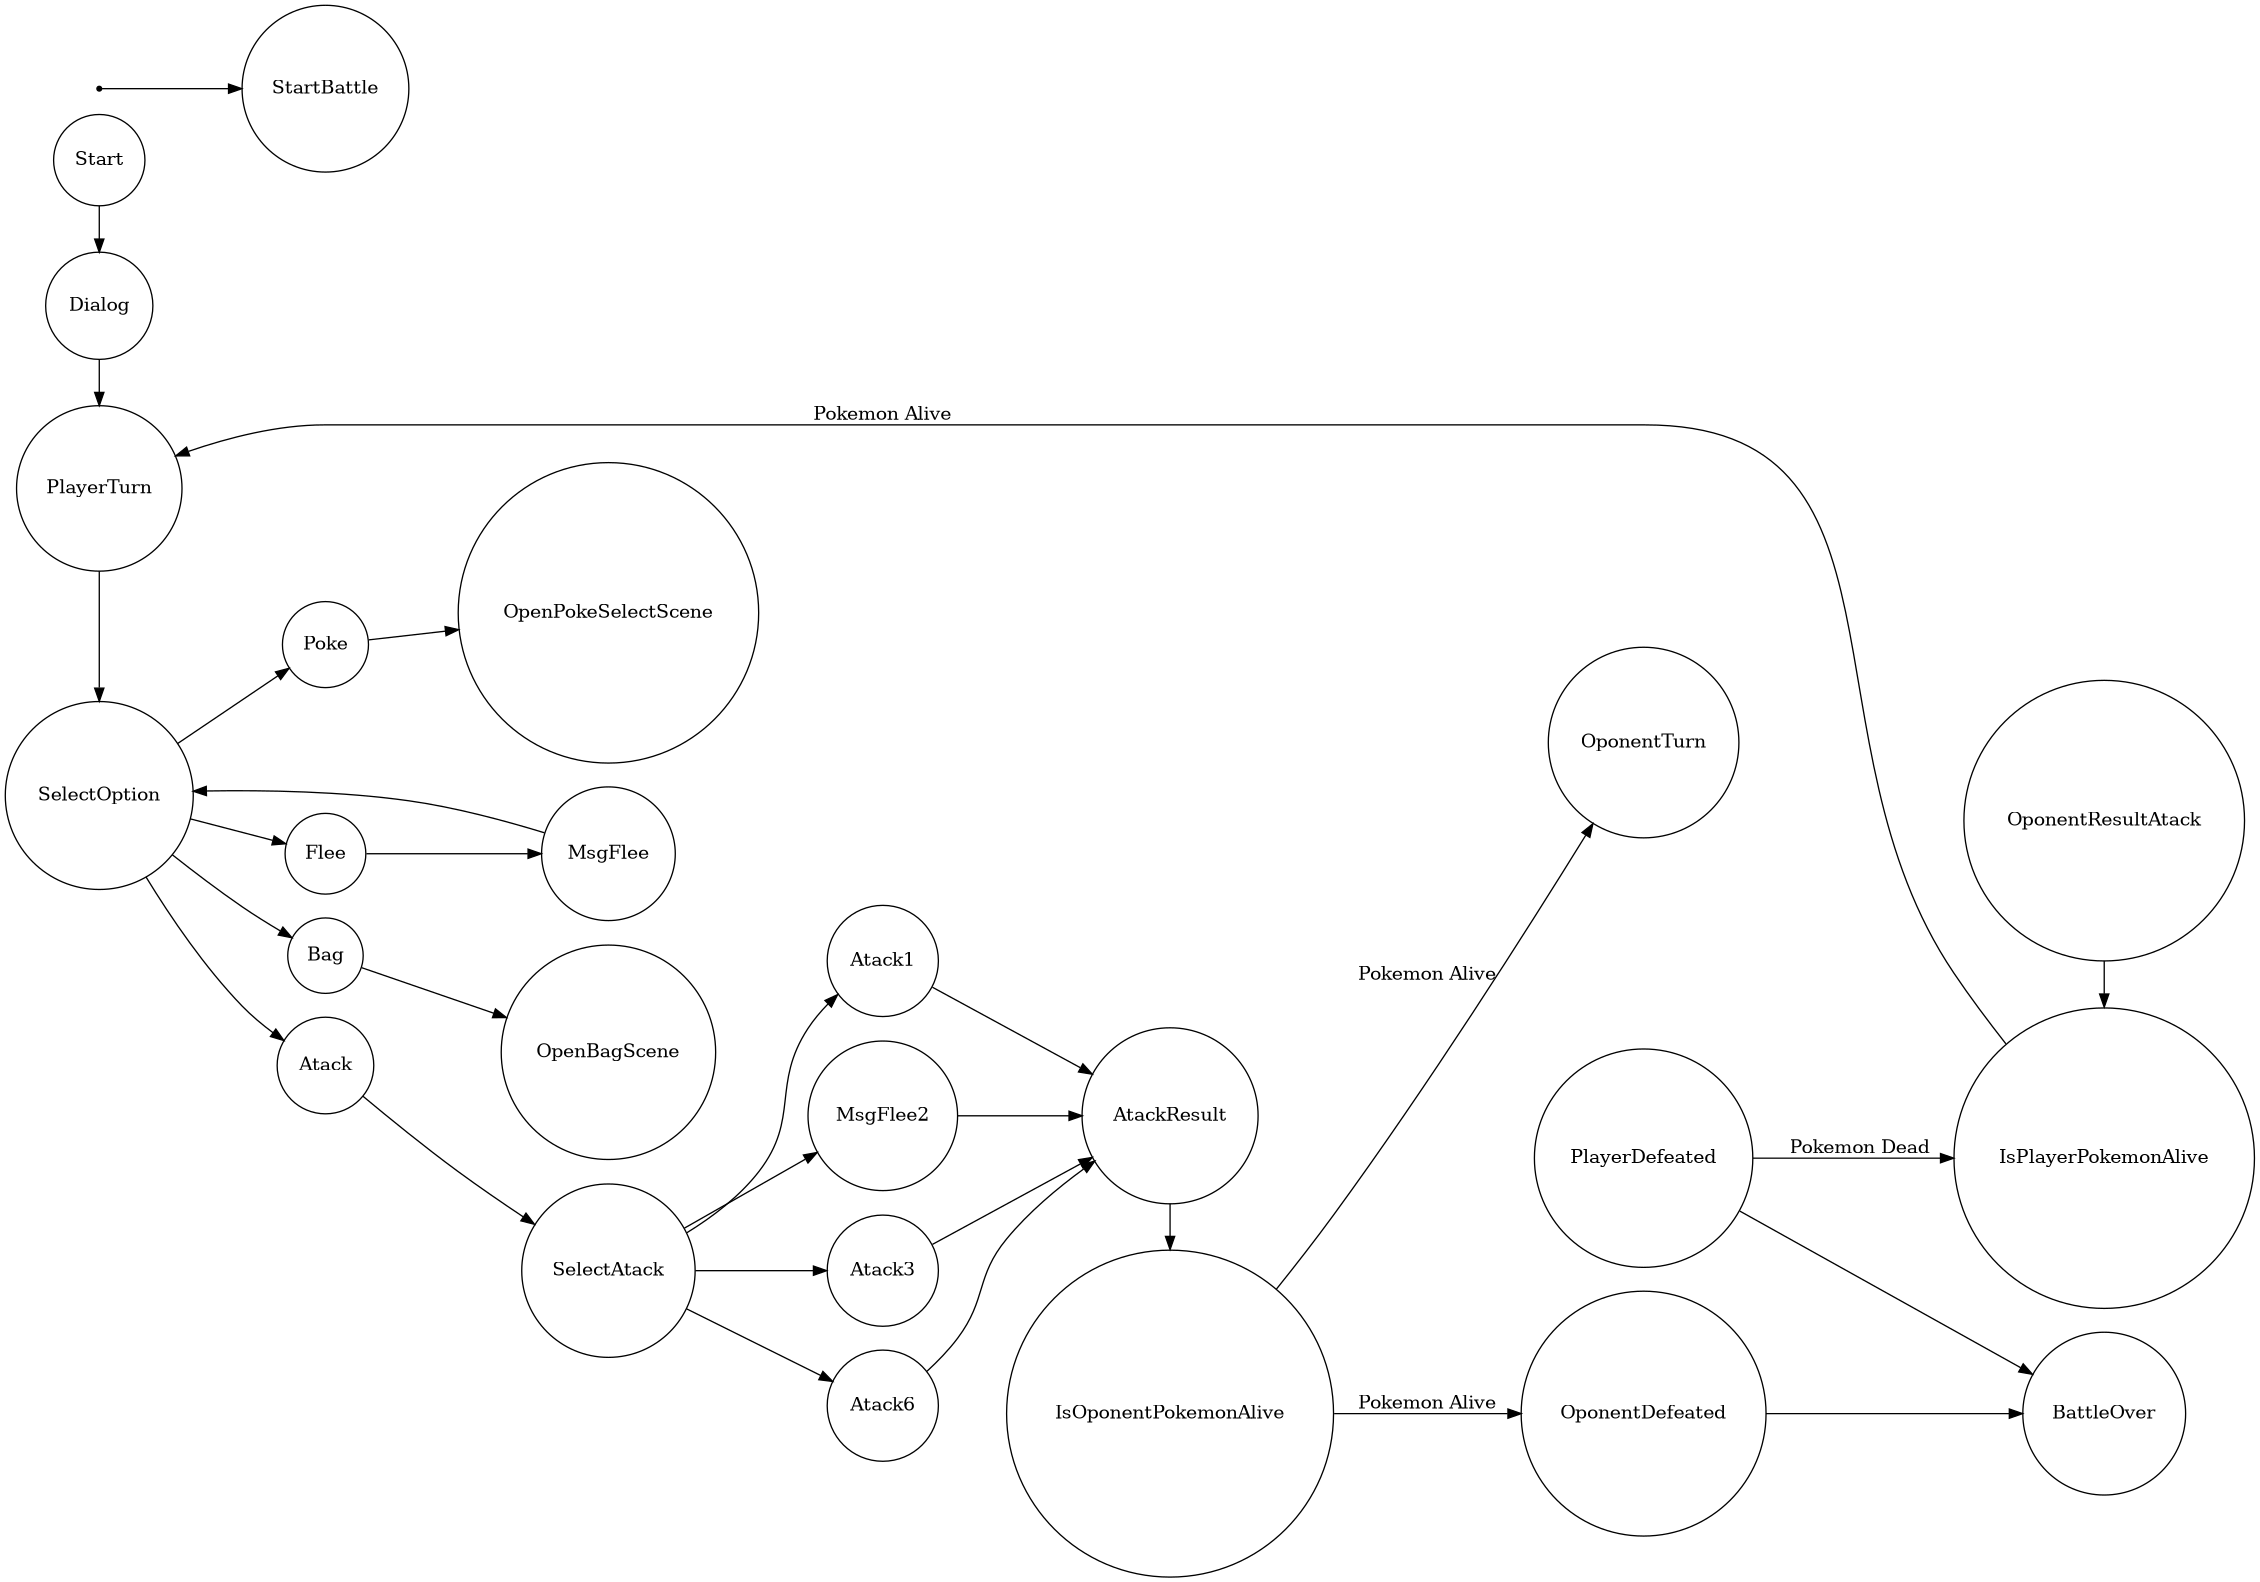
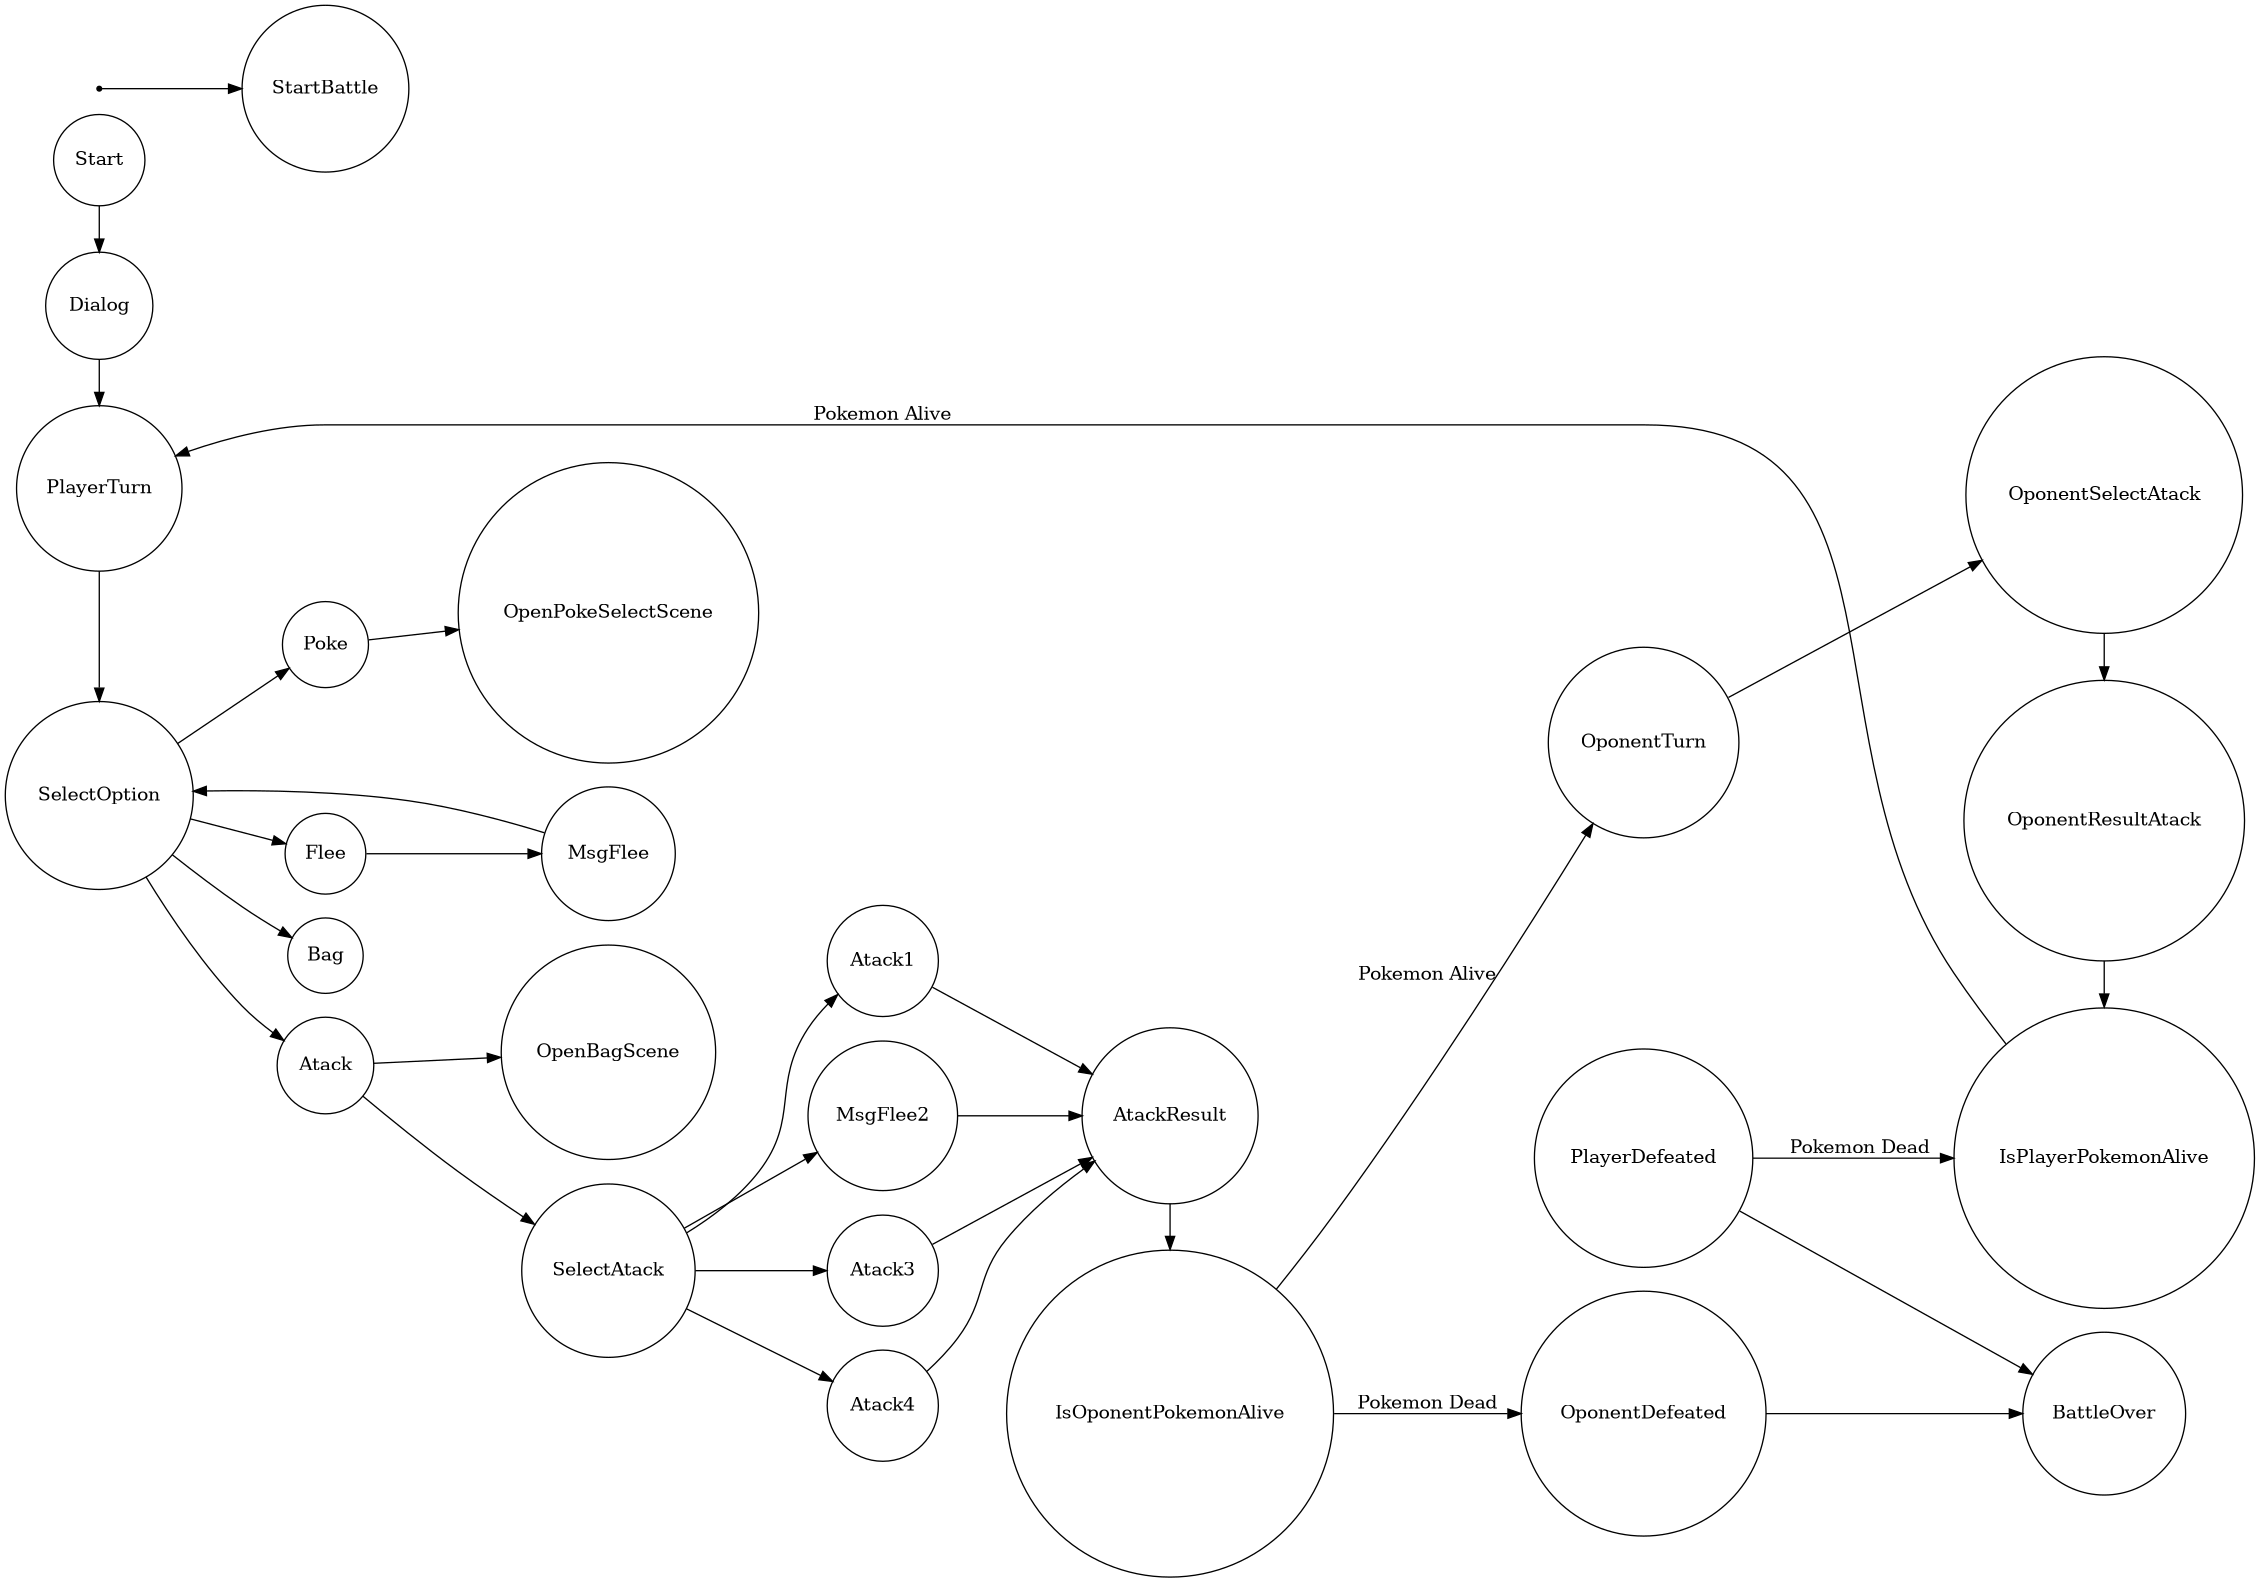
node "OponentSelectAtack": added
edge "Bag" -> "OpenBagScene": now "Atack" -> "OpenBagScene"
edge "IsOponentPokemonAlive" -> "OponentDefeated": label "Pokemon Alive" -> "Pokemon Dead"
node "Atack6": label "Atack6" -> "Atack4"
